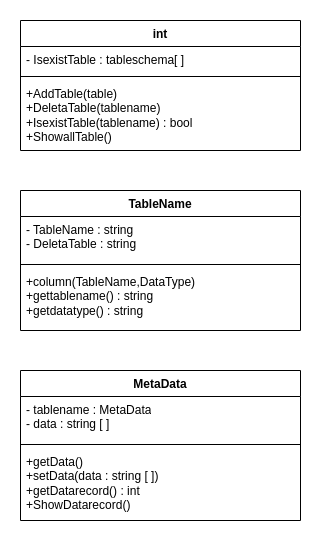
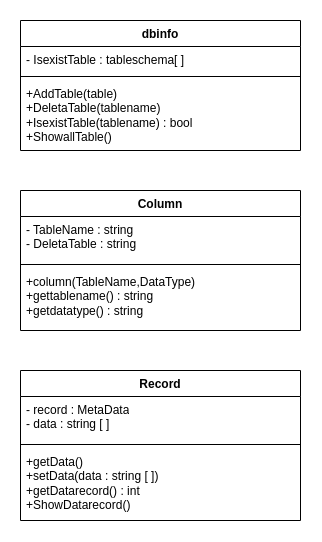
node "int": label "int" -> "dbinfo"
node "TableName": label "TableName" -> "Column"
node "MetaData": label "MetaData" -> "Record"
node "- tablename : MetaData - data : string [ ]": label "- tablename : MetaData - data : string [ ]" -> "- record : MetaData - data : string [ ]"
